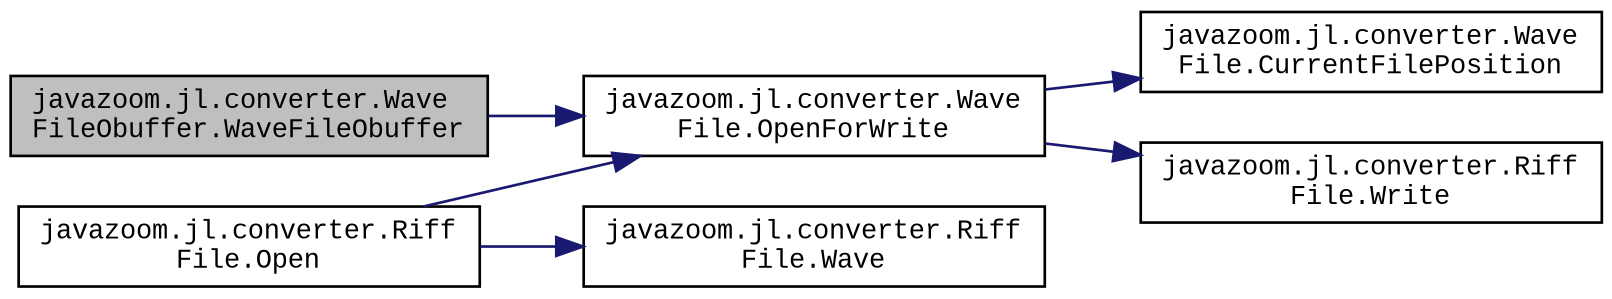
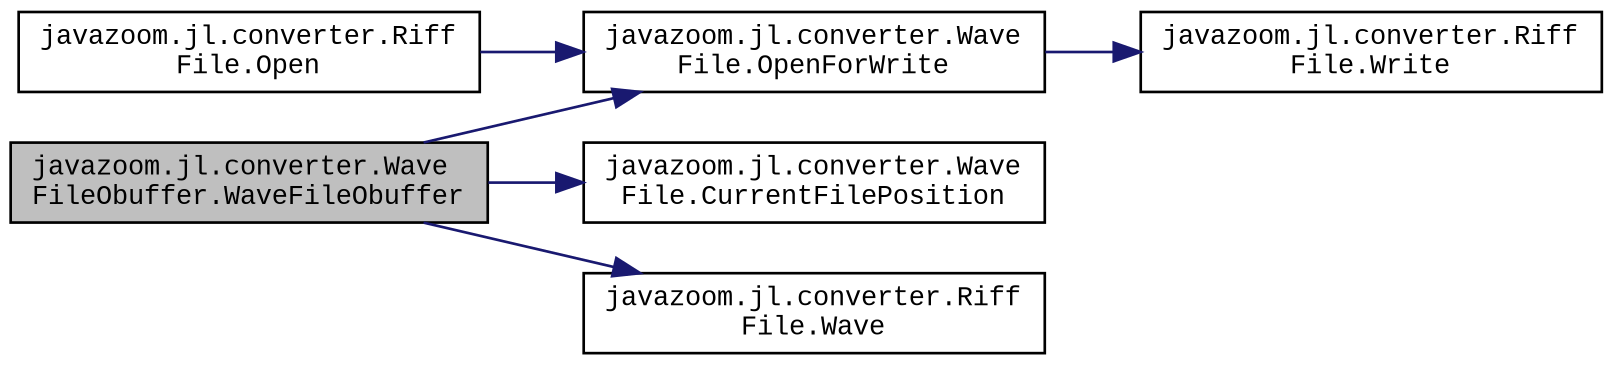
edge "javazoom.jl.converter.Wave File.OpenForWrite" -> "javazoom.jl.converter.Wave File.CurrentFilePosition": now "javazoom.jl.converter.Wave FileObuffer.WaveFileObuffer" -> "javazoom.jl.converter.Wave File.CurrentFilePosition"
edge "javazoom.jl.converter.Riff File.Open" -> "javazoom.jl.converter.Riff File.Wave": now "javazoom.jl.converter.Wave FileObuffer.WaveFileObuffer" -> "javazoom.jl.converter.Riff File.Wave"
